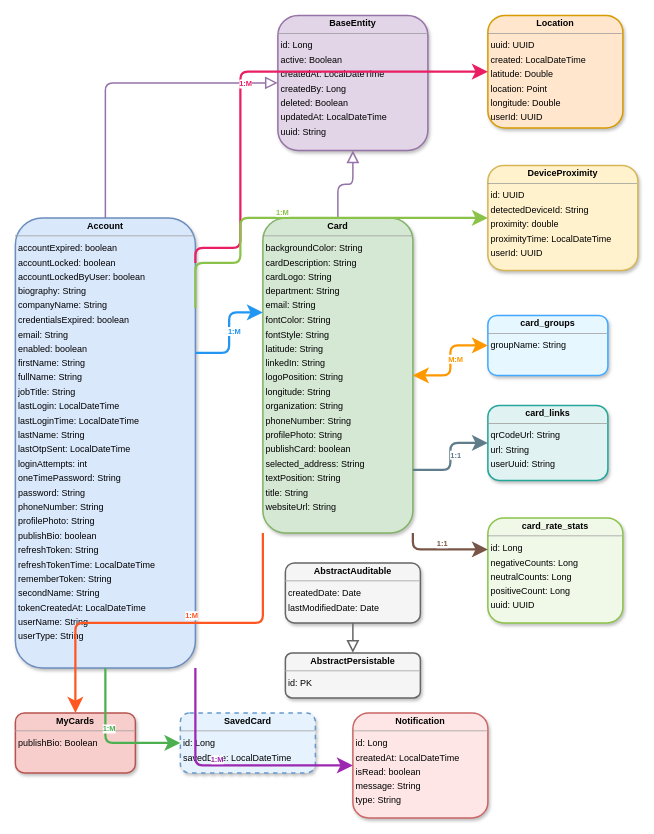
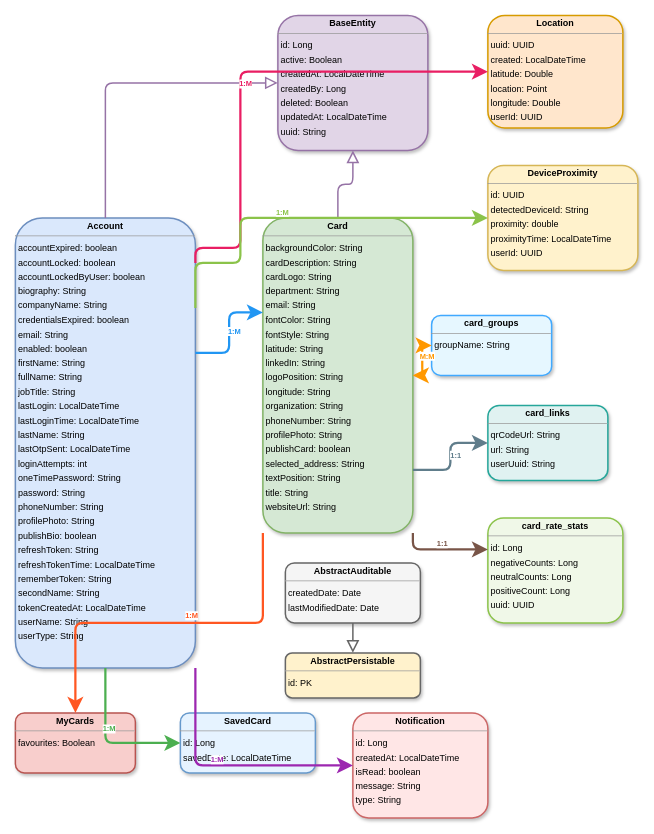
node "card_groups groupName: String": moved (548, 345) -> (492, 345)
node "AbstractPersistable id: PK": fillcolor #f5f5f5 -> #fff2cc
node "MyCards publishBio: Boolean": label "MyCards publishBio: Boolean" -> "MyCards favourites: Boolean"
node "SavedCard id: Long savedDate: LocalDateTime": style dashed -> solid
